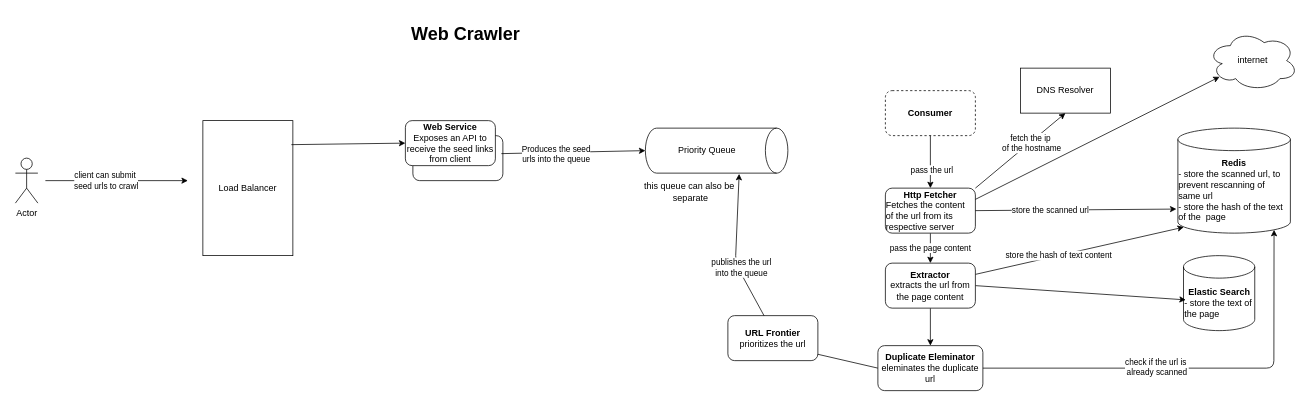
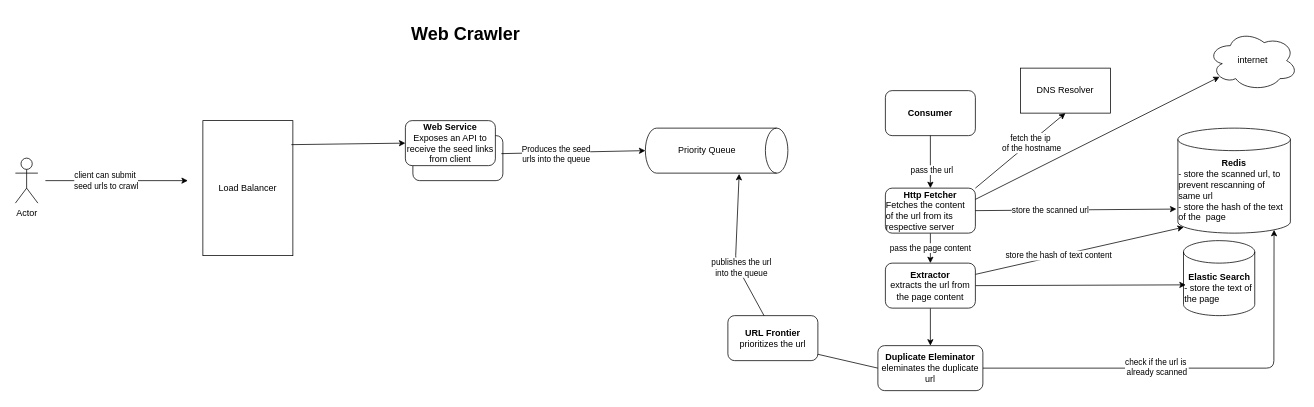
node "Consumer": style dashed -> solid
node "this queue can also be separate": removed
node "Elastic Search - store the text of the page": moved (1219, 293) -> (1219, 278)
